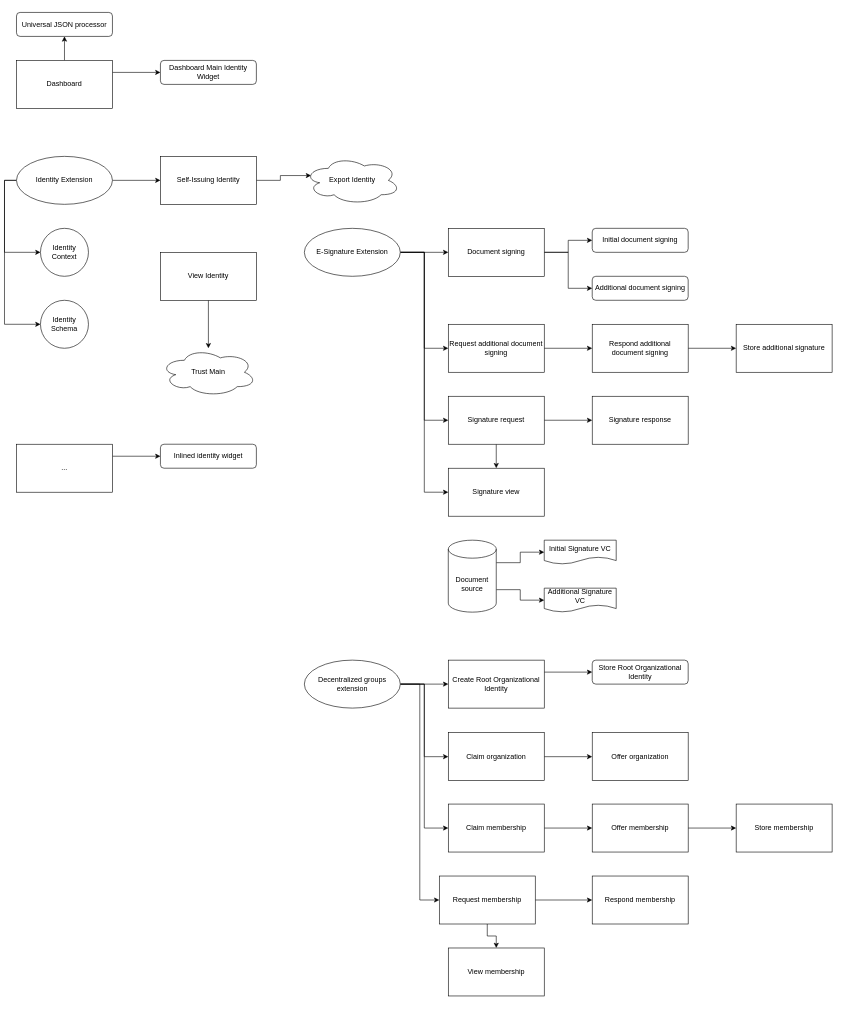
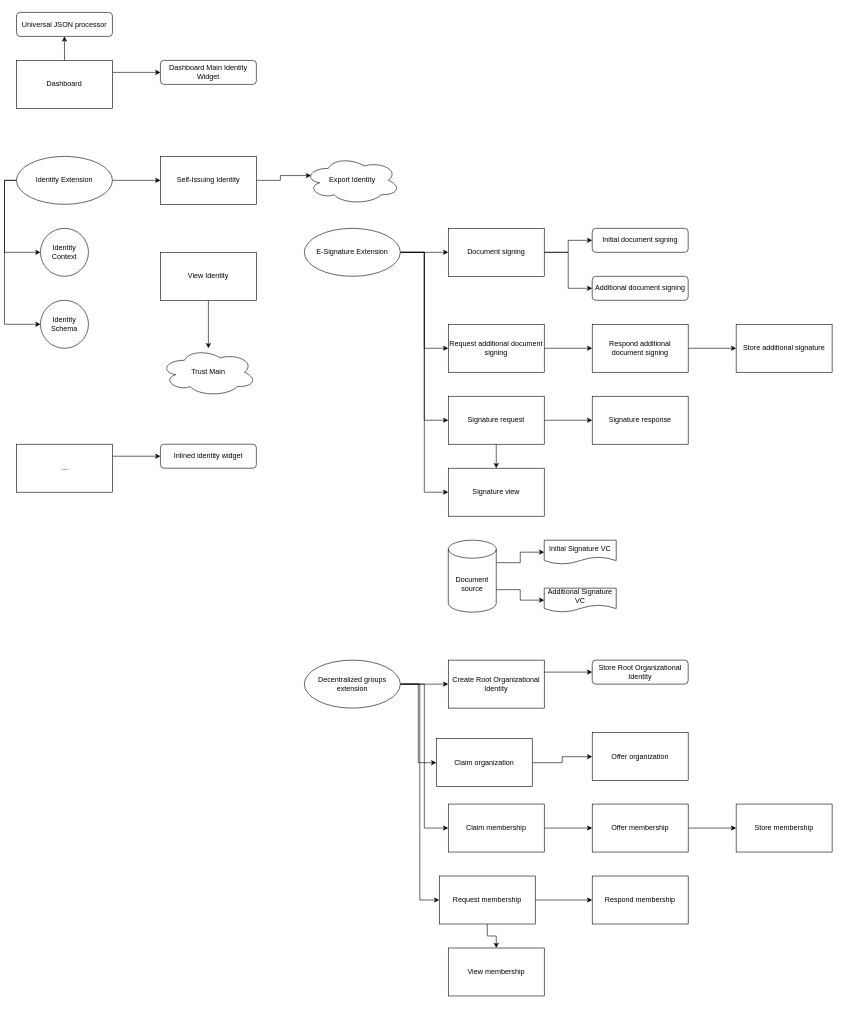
node "Claim organization": moved (497, 757) -> (485, 763)
